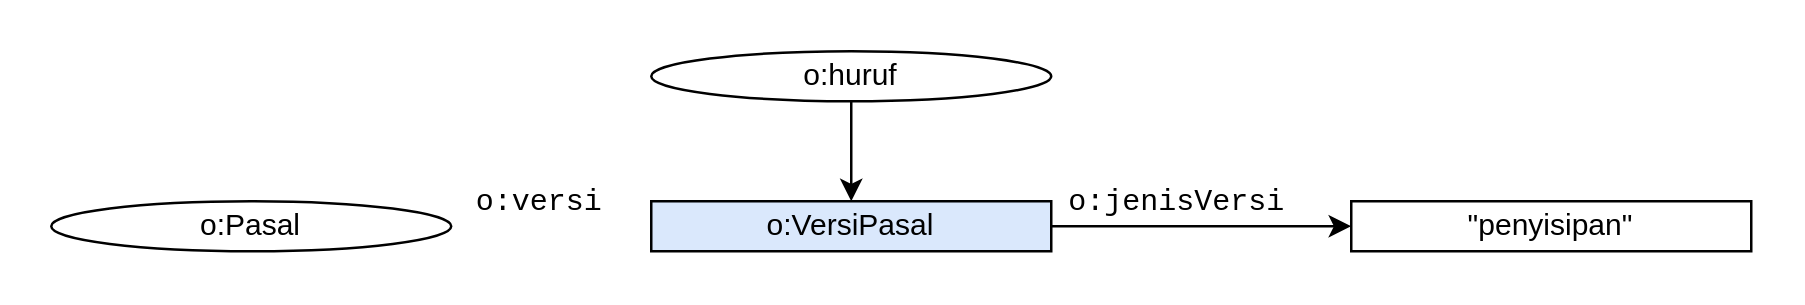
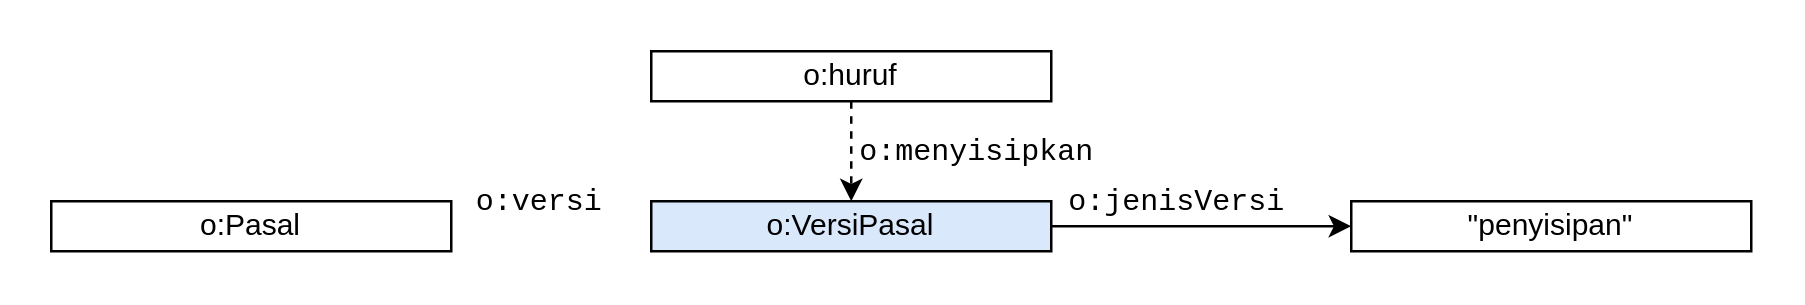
node "o:huruf": shape ellipse -> rectangle
edge "o:huruf" -> "o:VersiPasal": style solid -> dashed
node "o:menyisipkan": added
node "o:Pasal": shape ellipse -> rectangle
